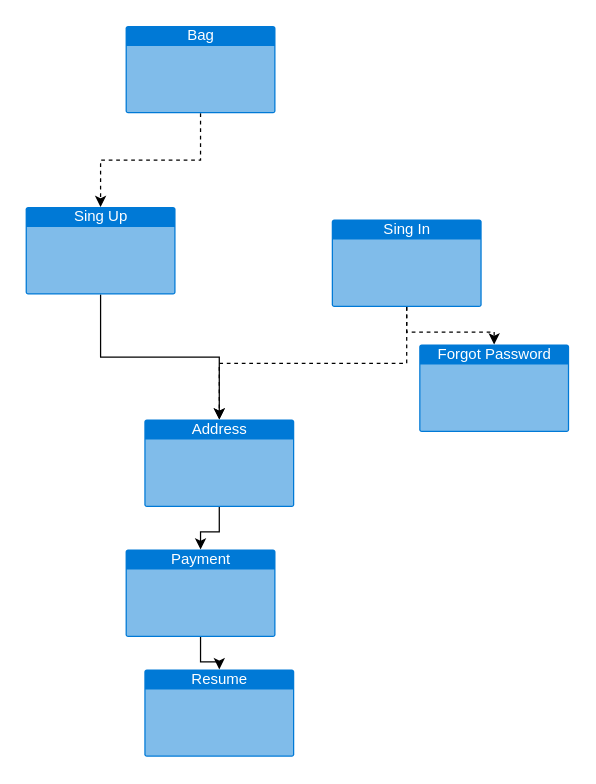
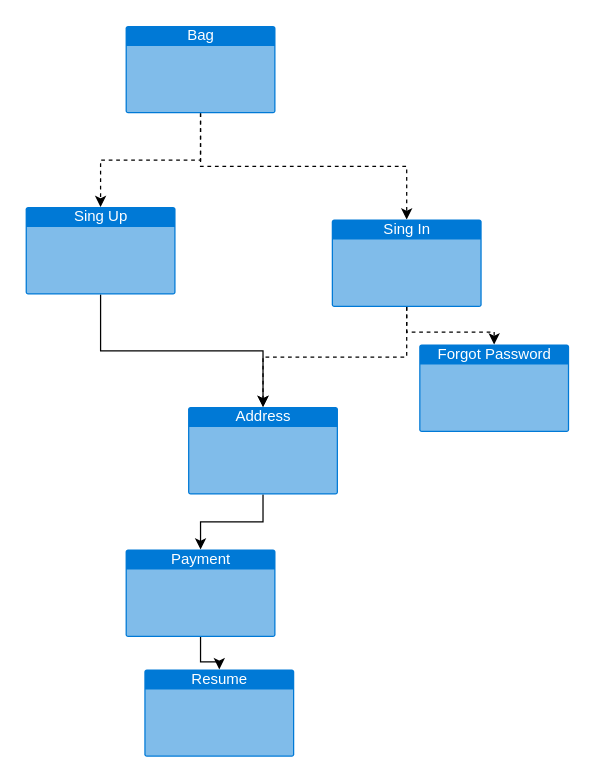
edge "Bag" -> "Sing In": added
node "Address": moved (219, 463) -> (263, 451)
